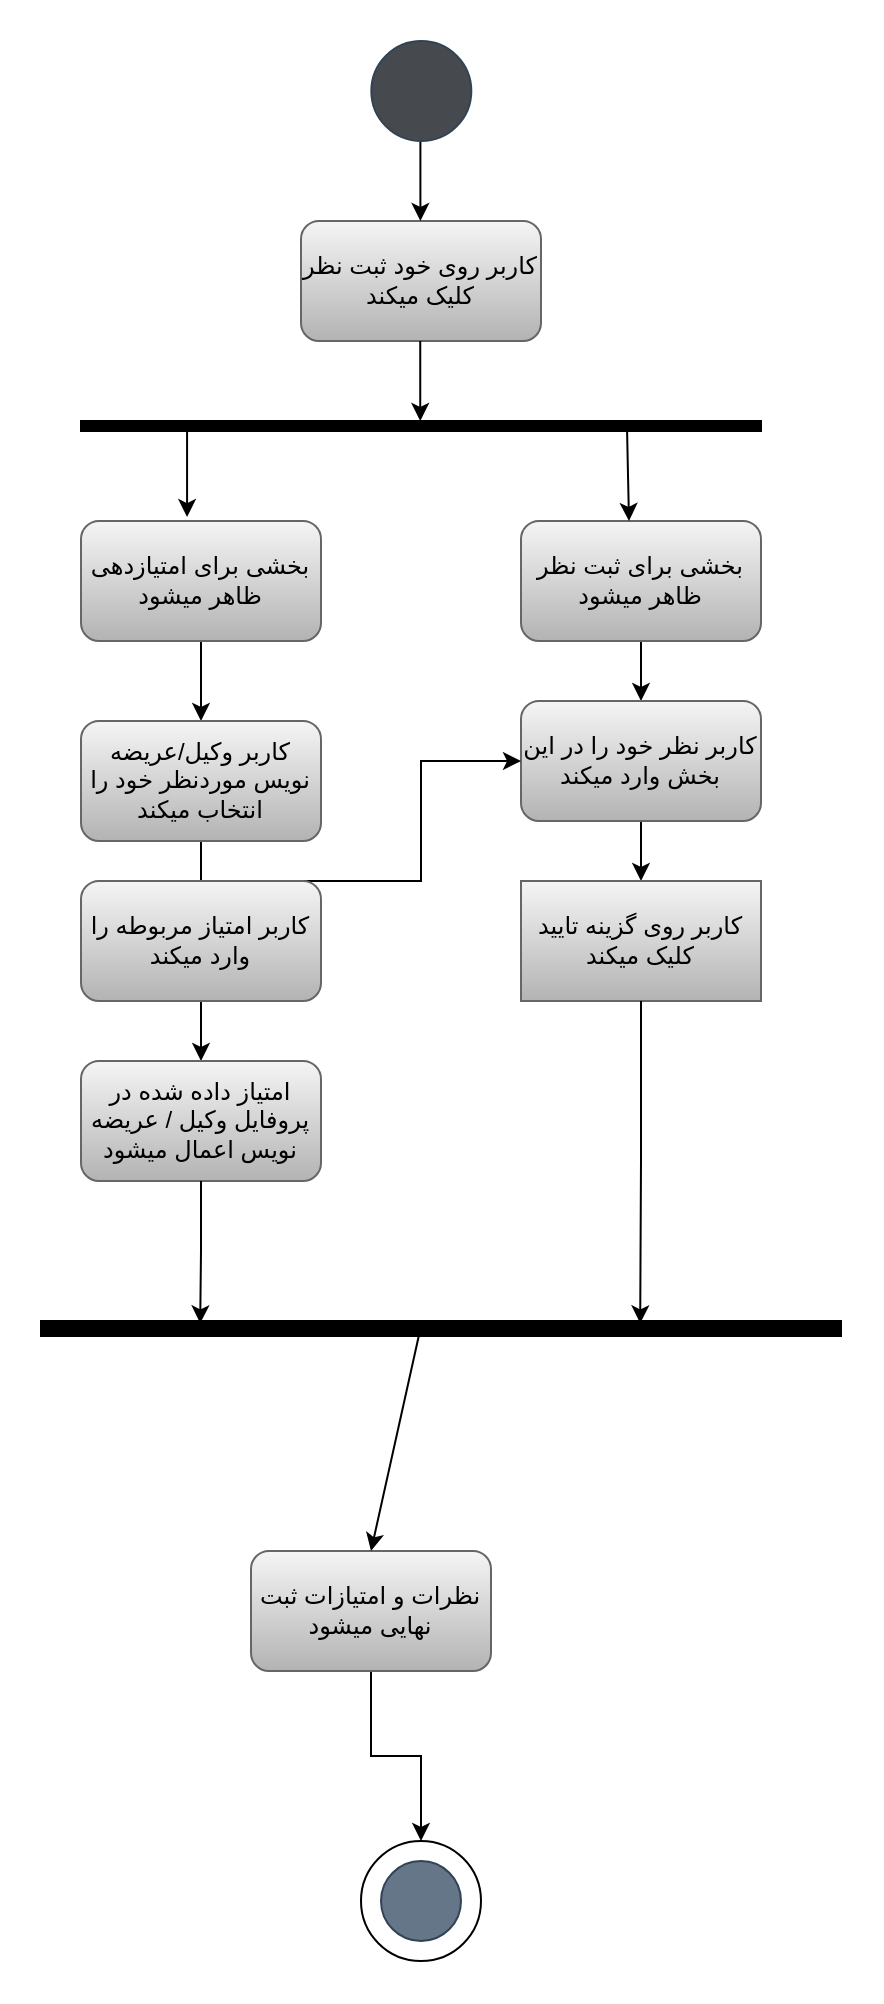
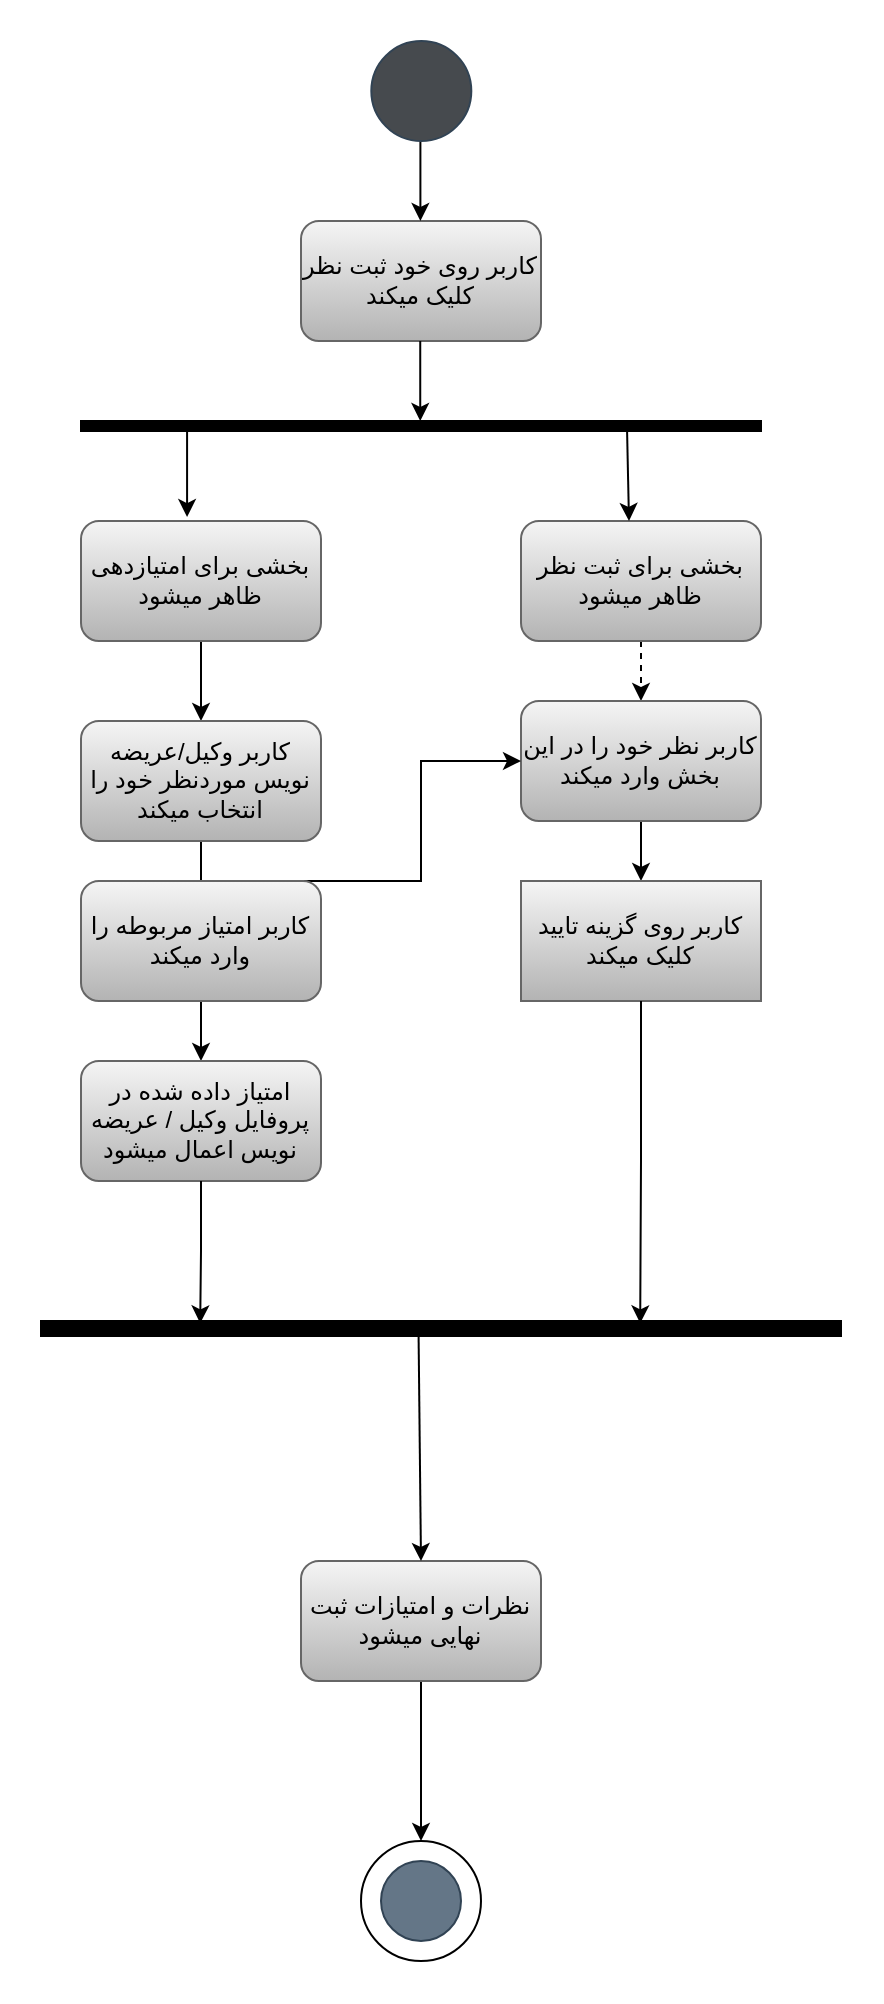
edge "بخشی برای ثبت نظر ظاهر میشود" -> "کاربر نظر خود را در این بخش وارد میکند": style solid -> dashed
node "نظرات و امتیازات ثبت نهایی میشود": moved (371, 1611) -> (421, 1621)
